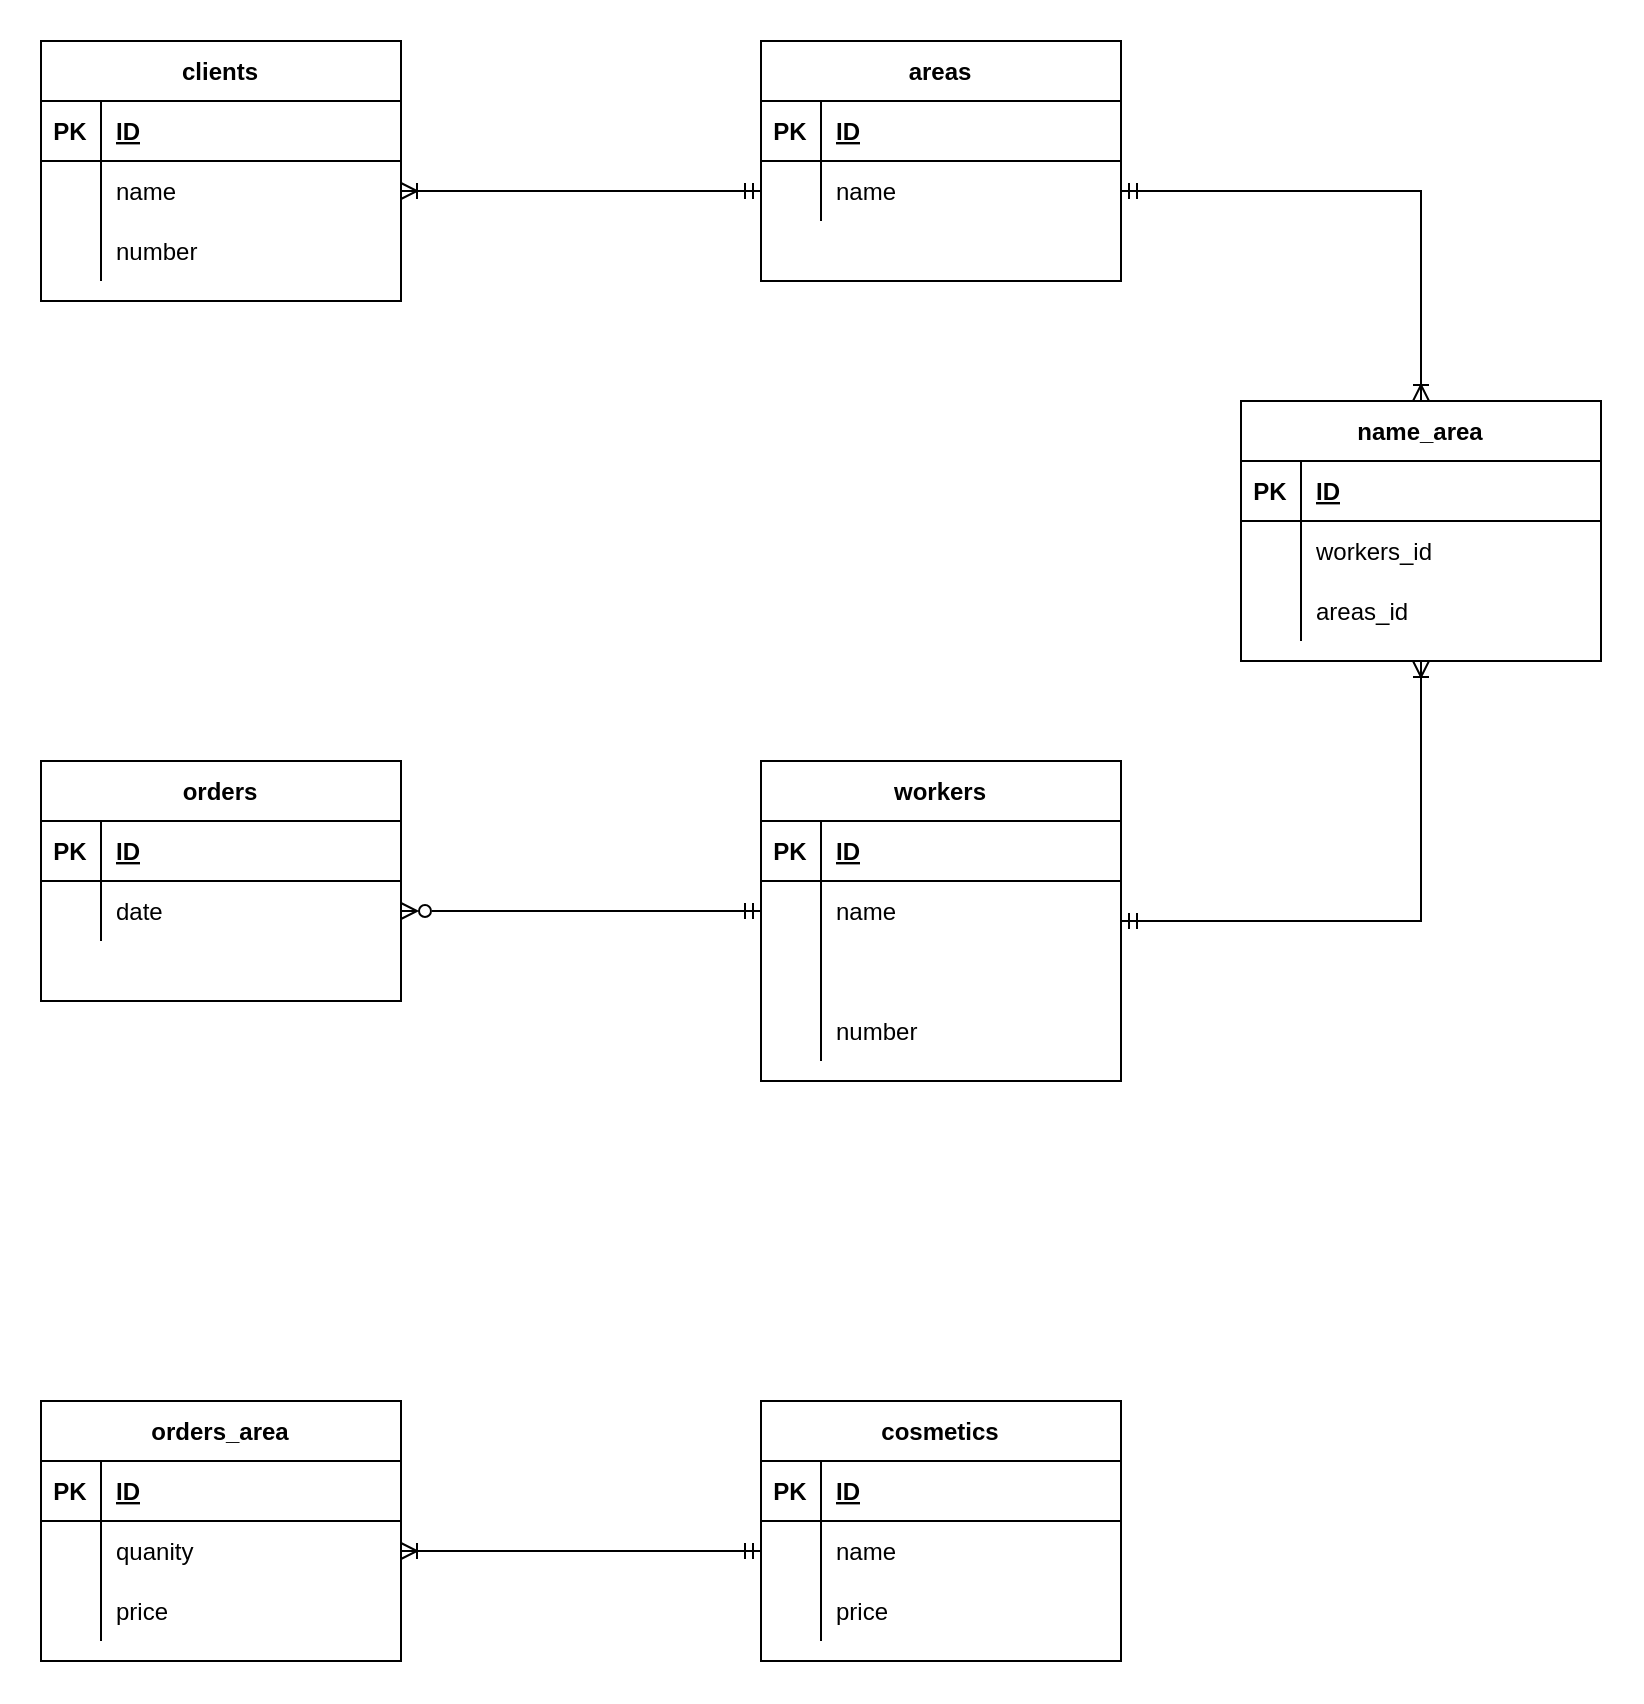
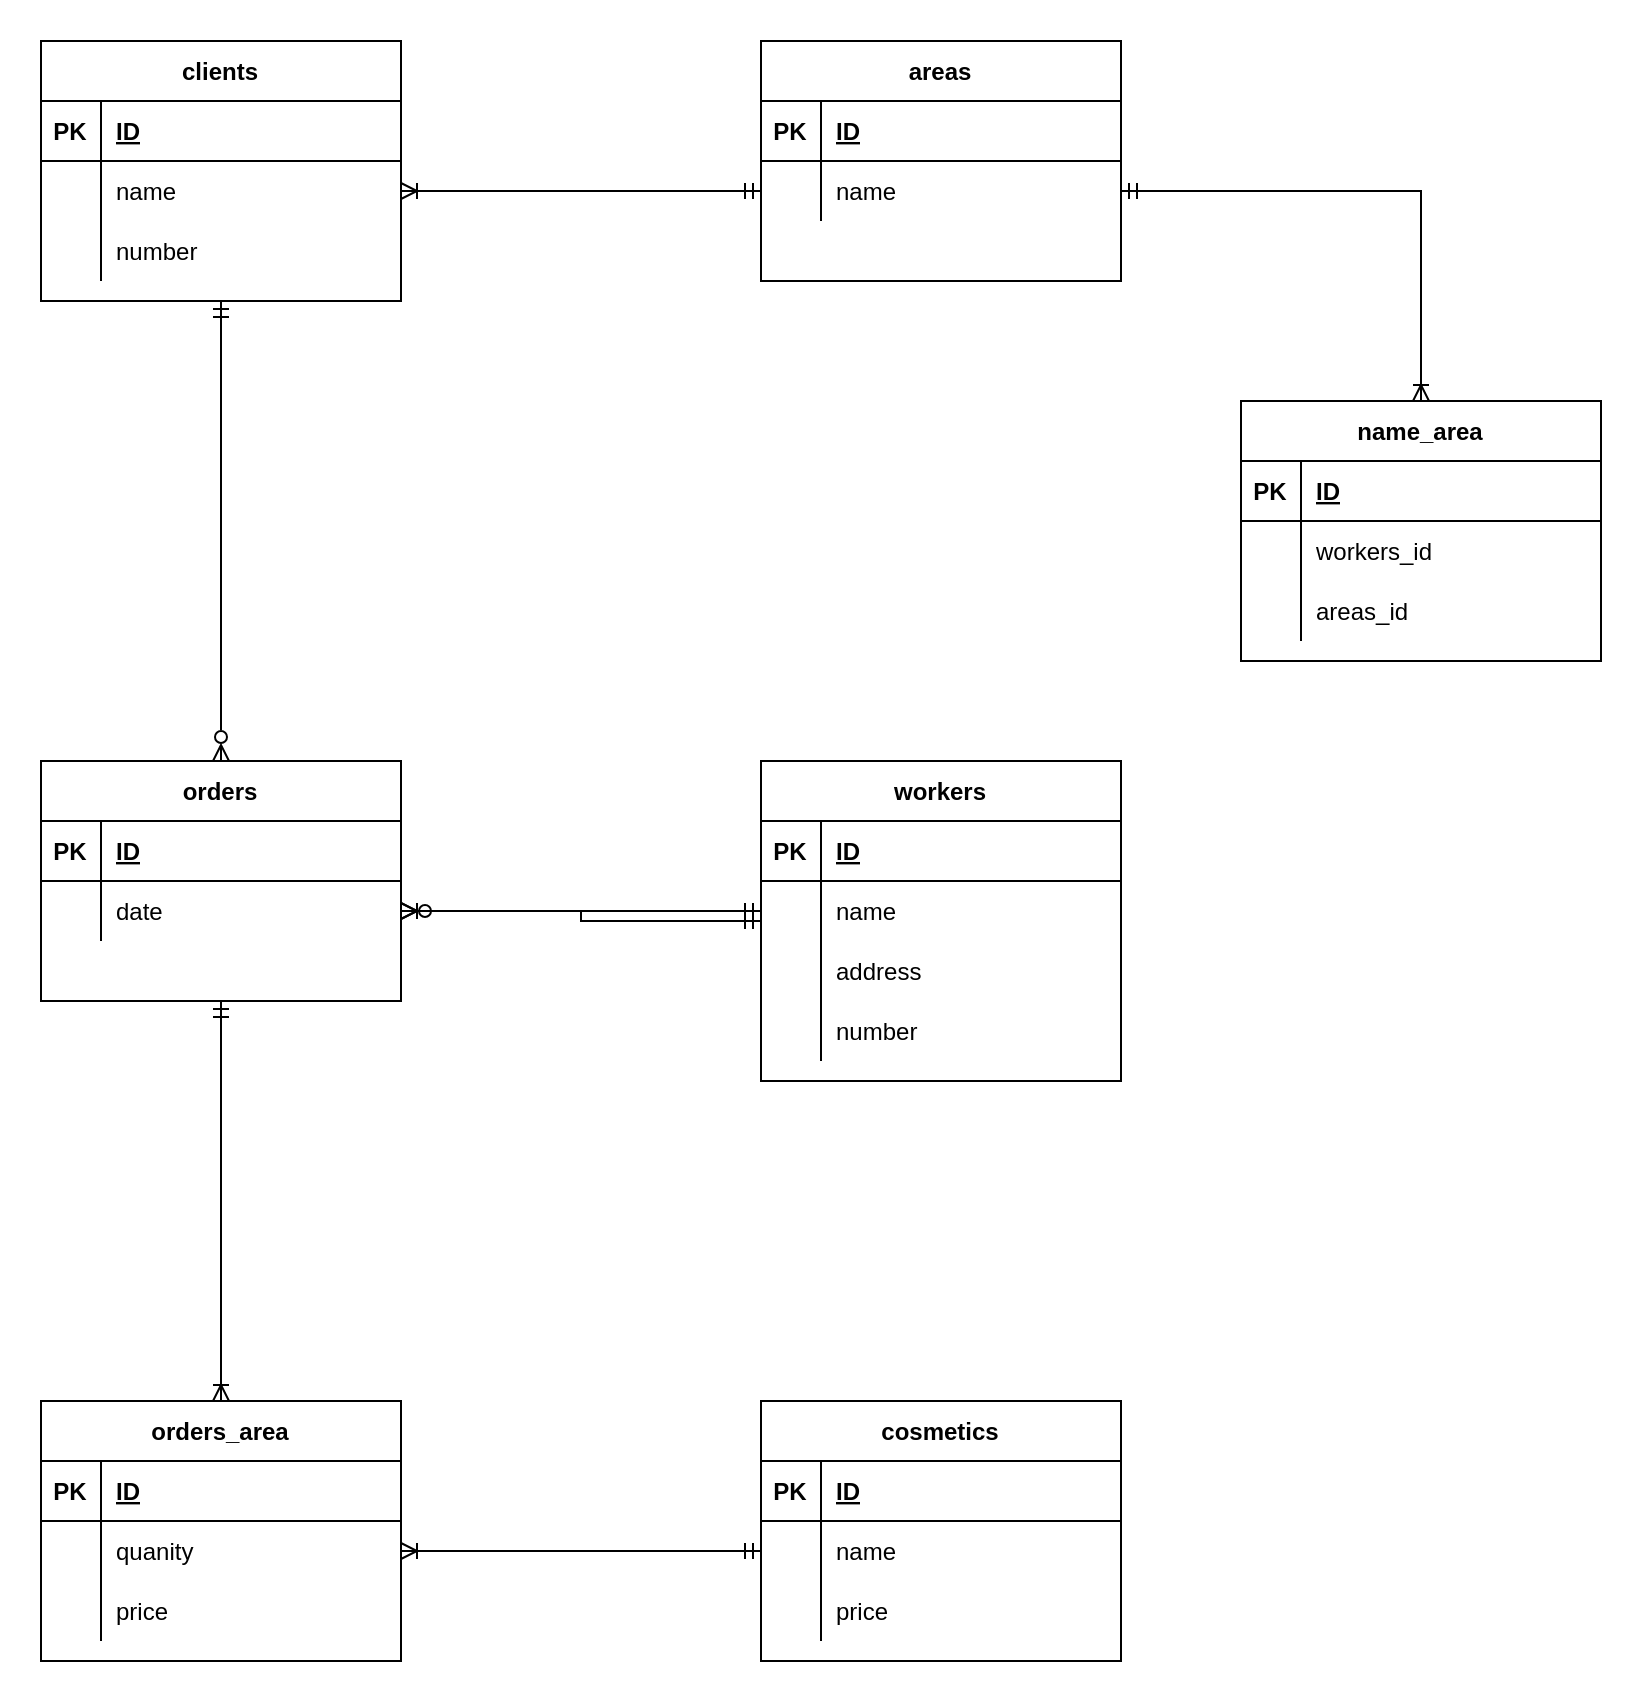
edge "clients" -- "orders": added
edge "name_area" -- "workers": now "date" -- "workers"
node "address": added
edge "orders" -- "orders_area": added
